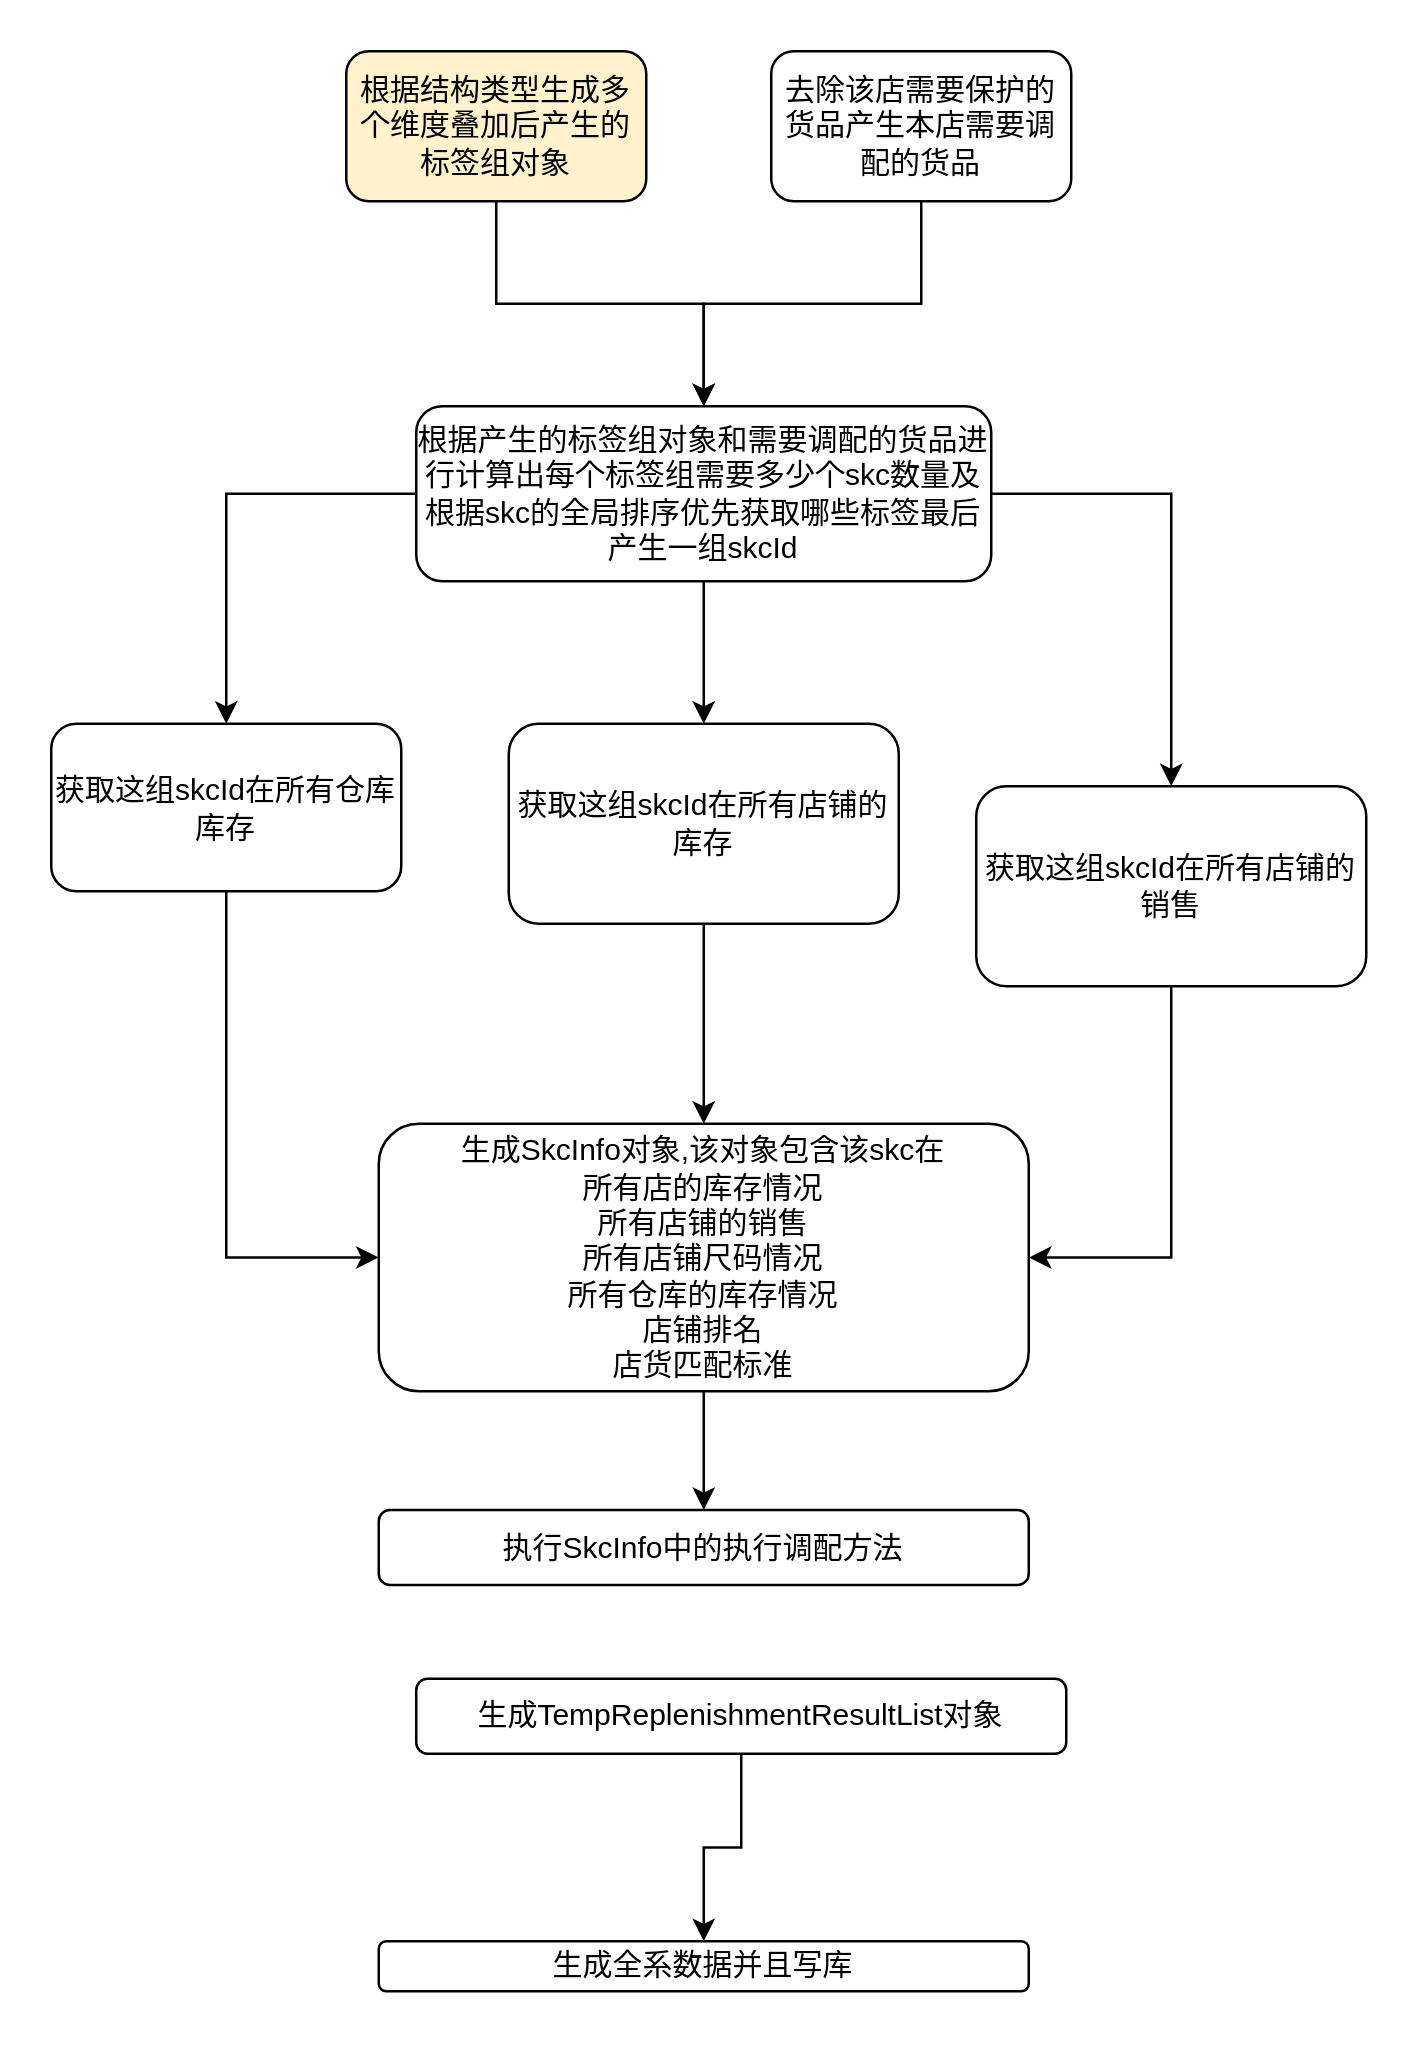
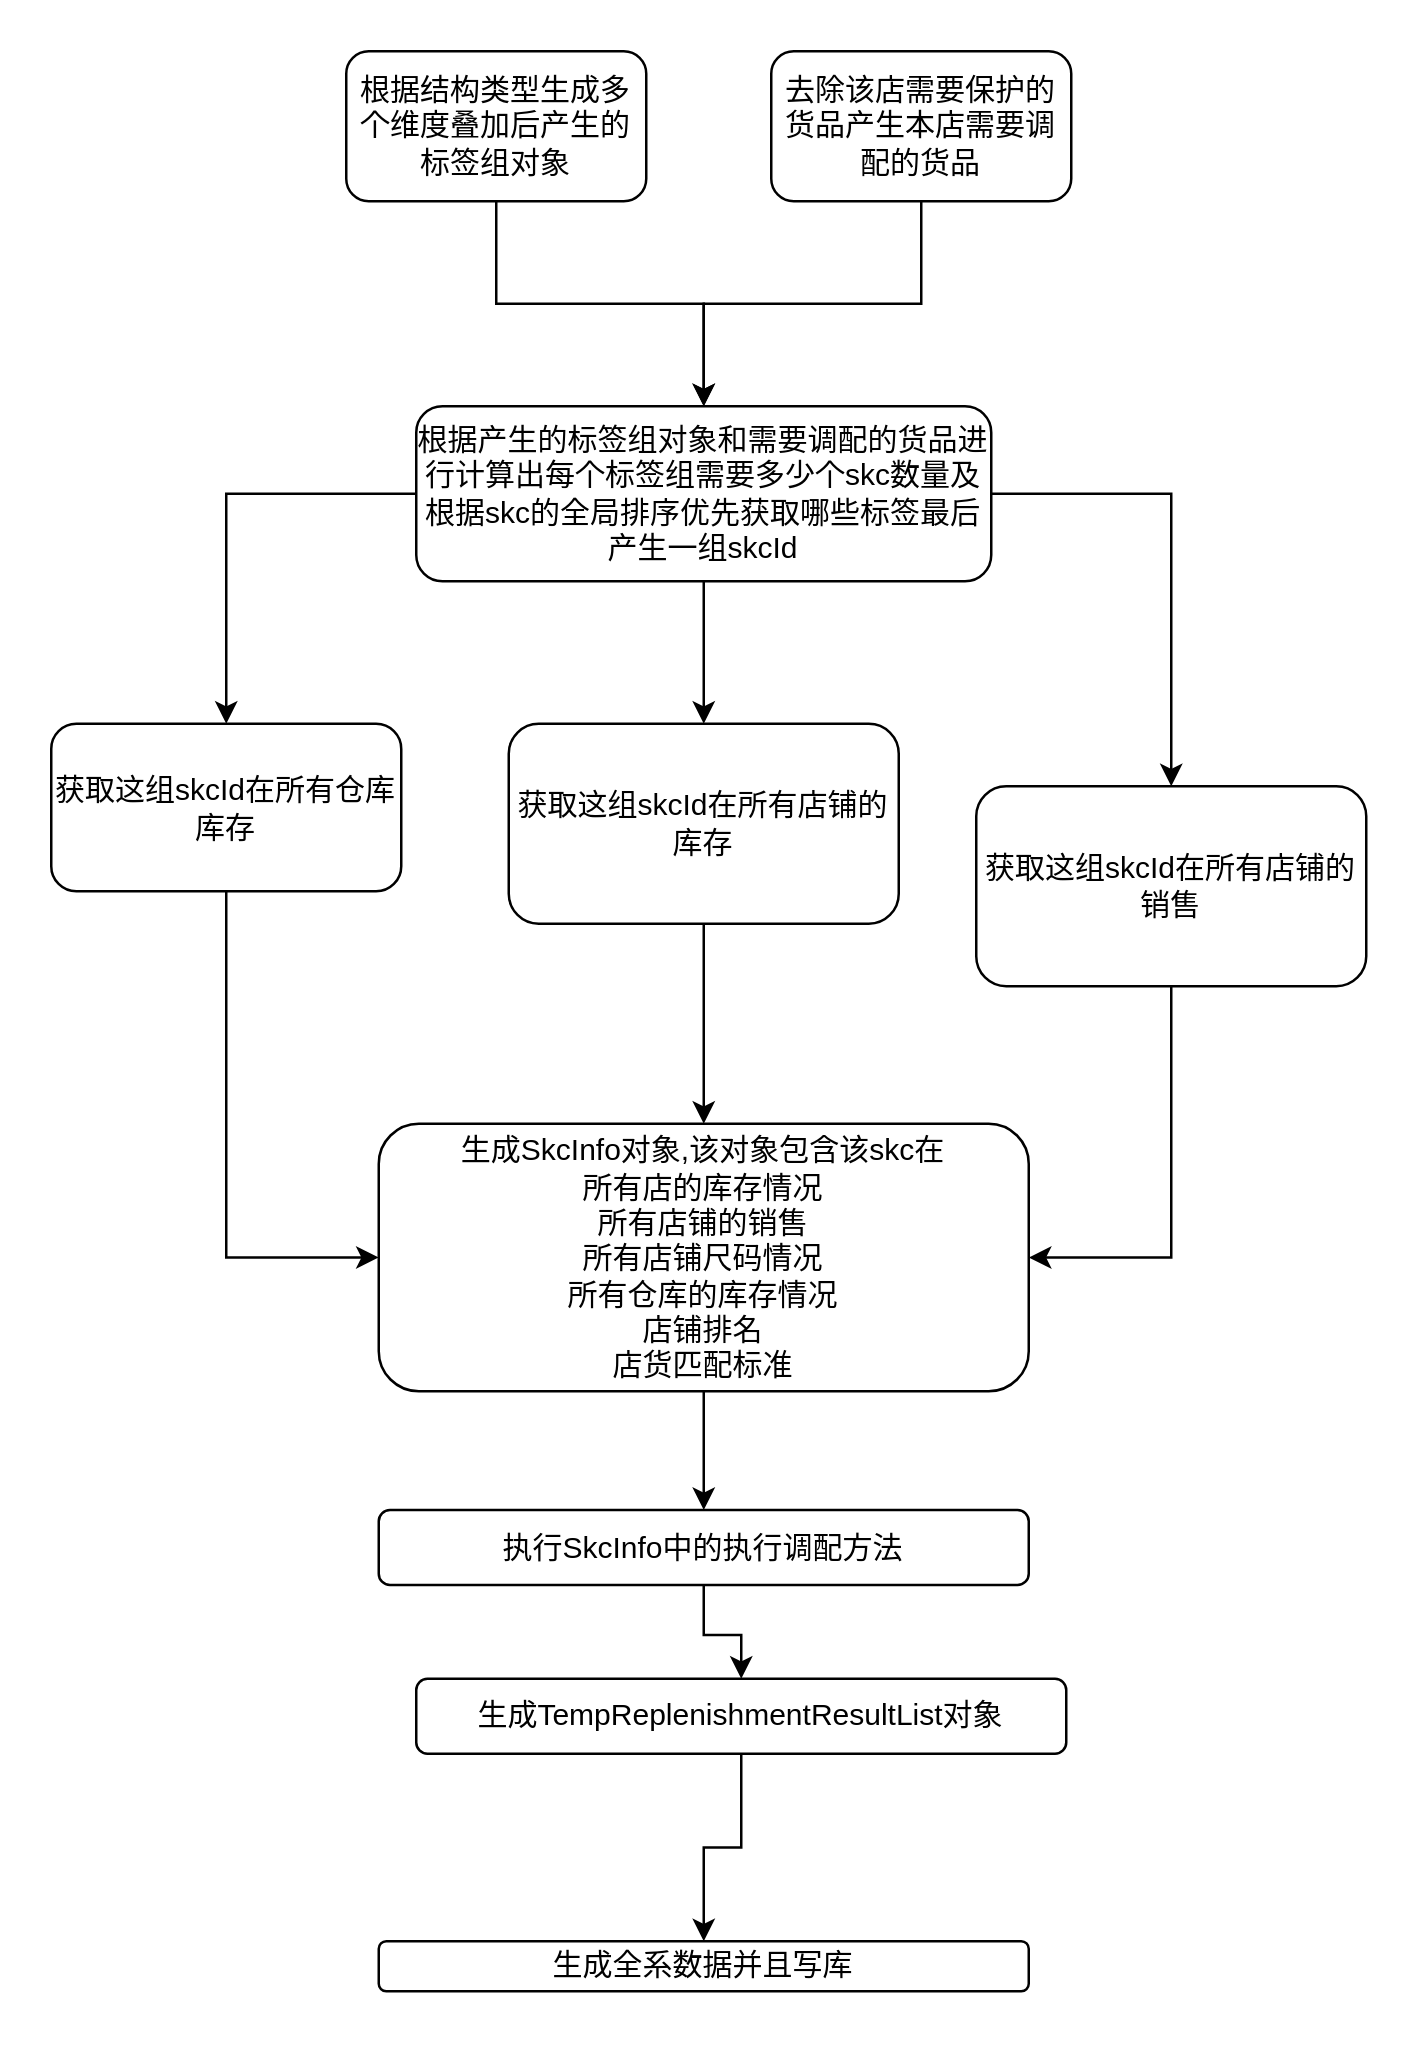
node "根据结构类型生成多个维度叠加后产生的标签组对象": fillcolor #fff2cc -> #ffffff
edge "执行SkcInfo中的执行调配方法" -> "生成TempReplenishmentResultList对象": added
